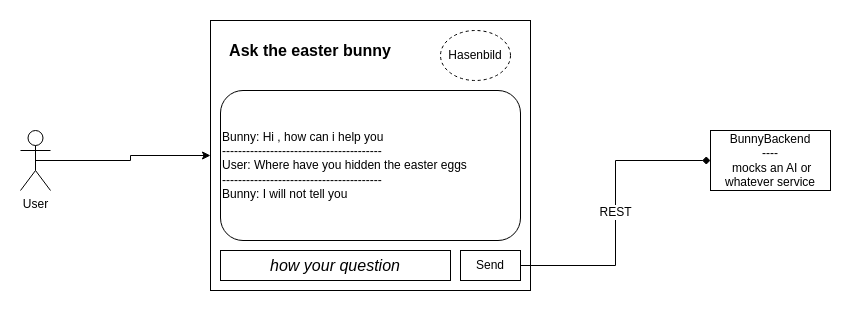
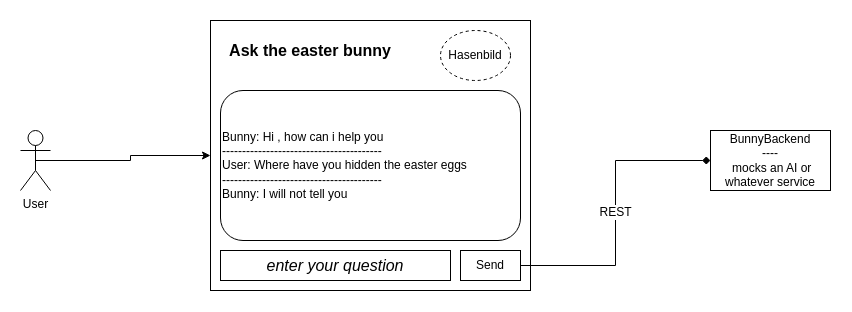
node "how your question": label "how your question" -> "enter your question"
